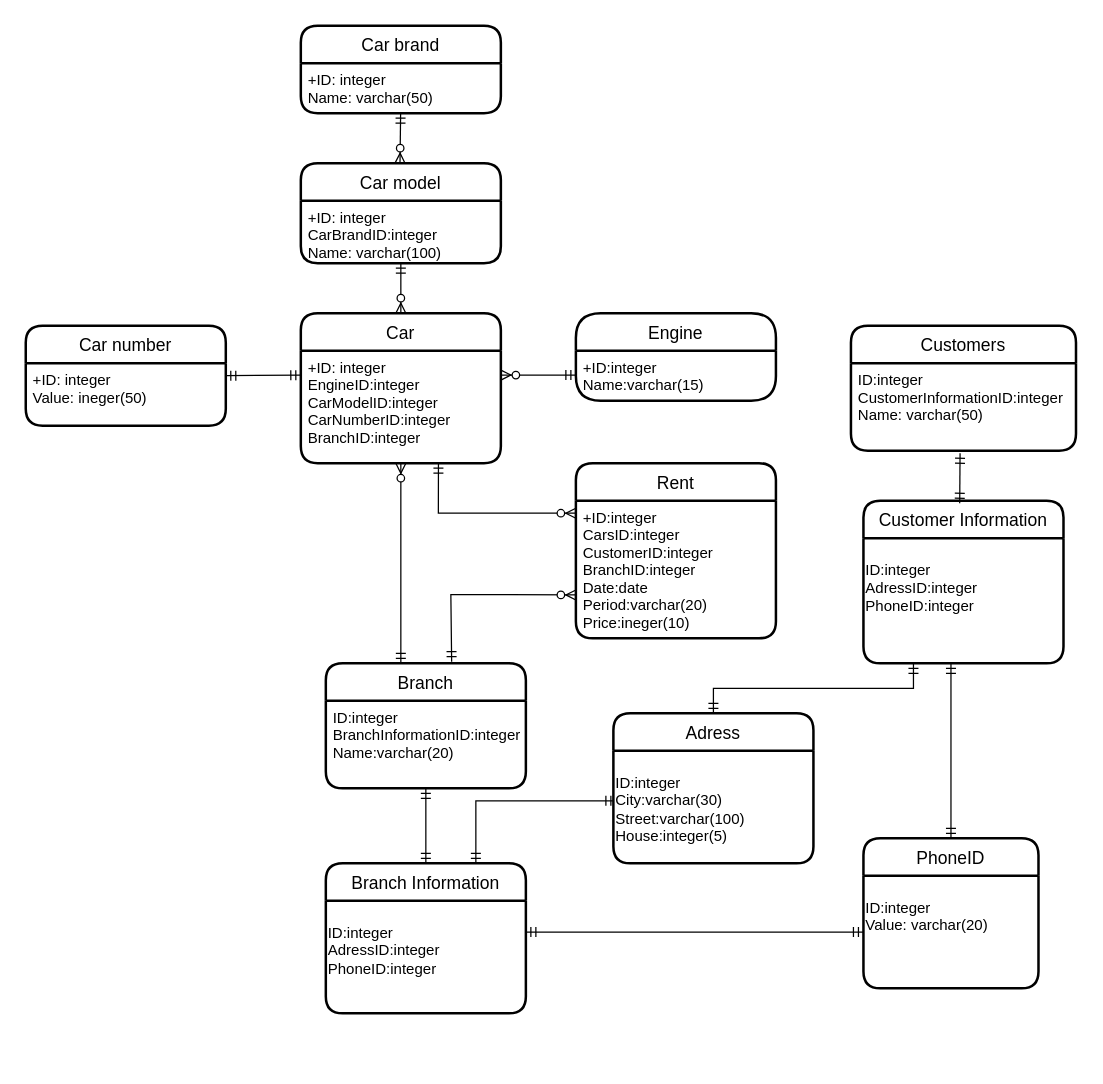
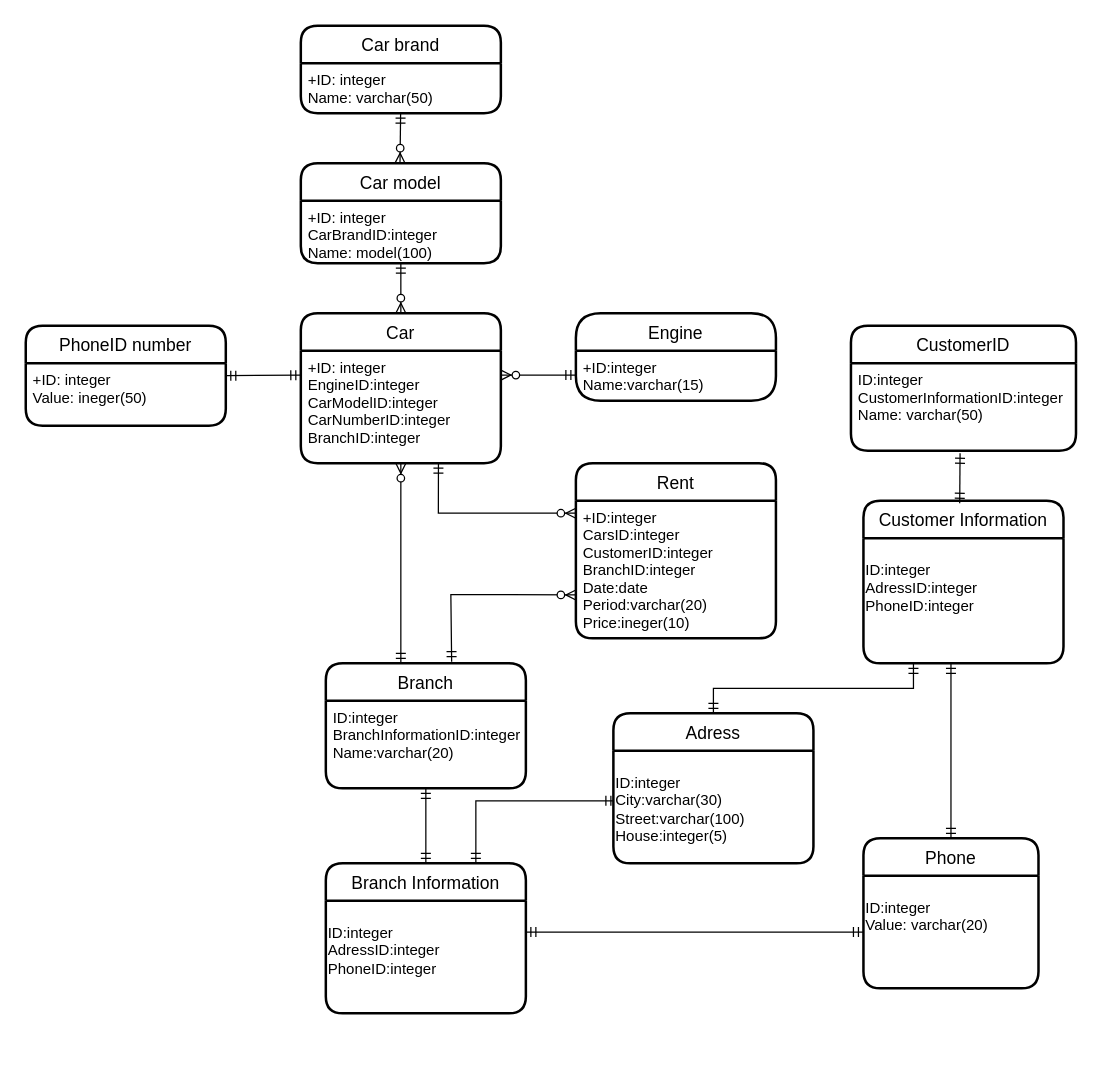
node "+ID: integer CarBrandID:integer Name: varchar(100)": label "+ID: integer CarBrandID:integer Name: varchar(100)" -> "+ID: integer CarBrandID:integer Name: model(100)"
node "Car number": label "Car number" -> "PhoneID number"
node "Customers": label "Customers" -> "CustomerID"
node "PhoneID": label "PhoneID" -> "Phone"
